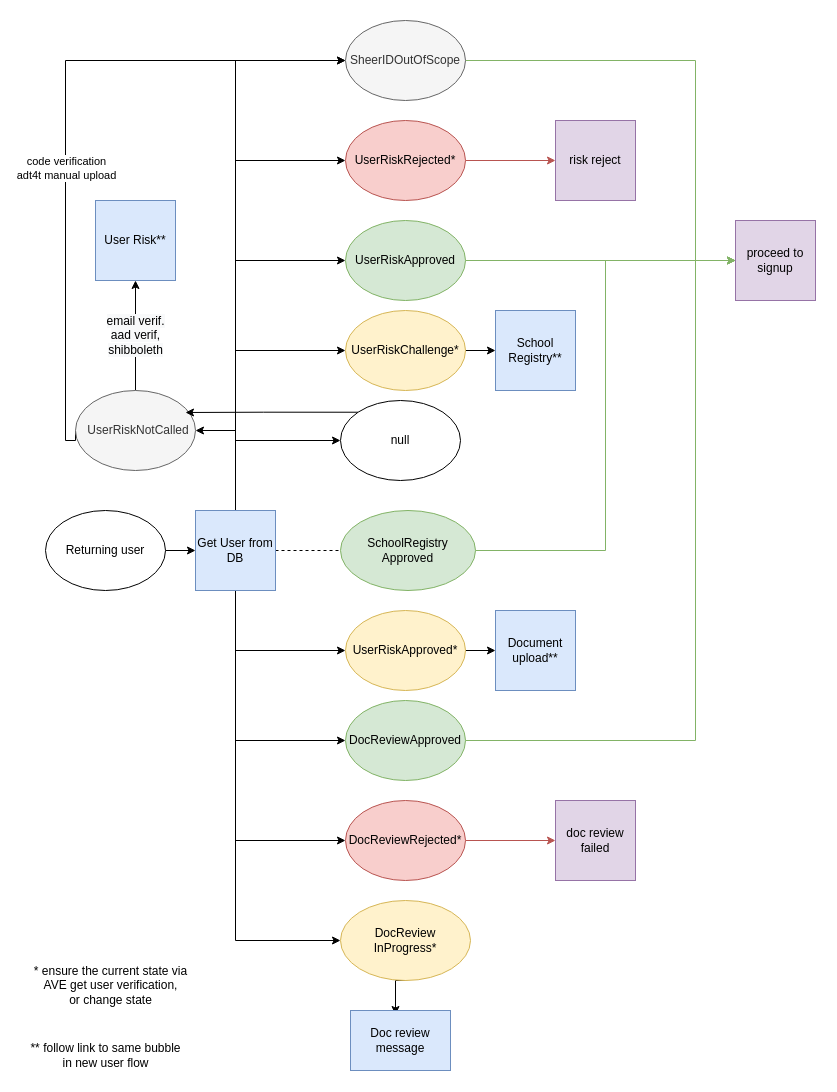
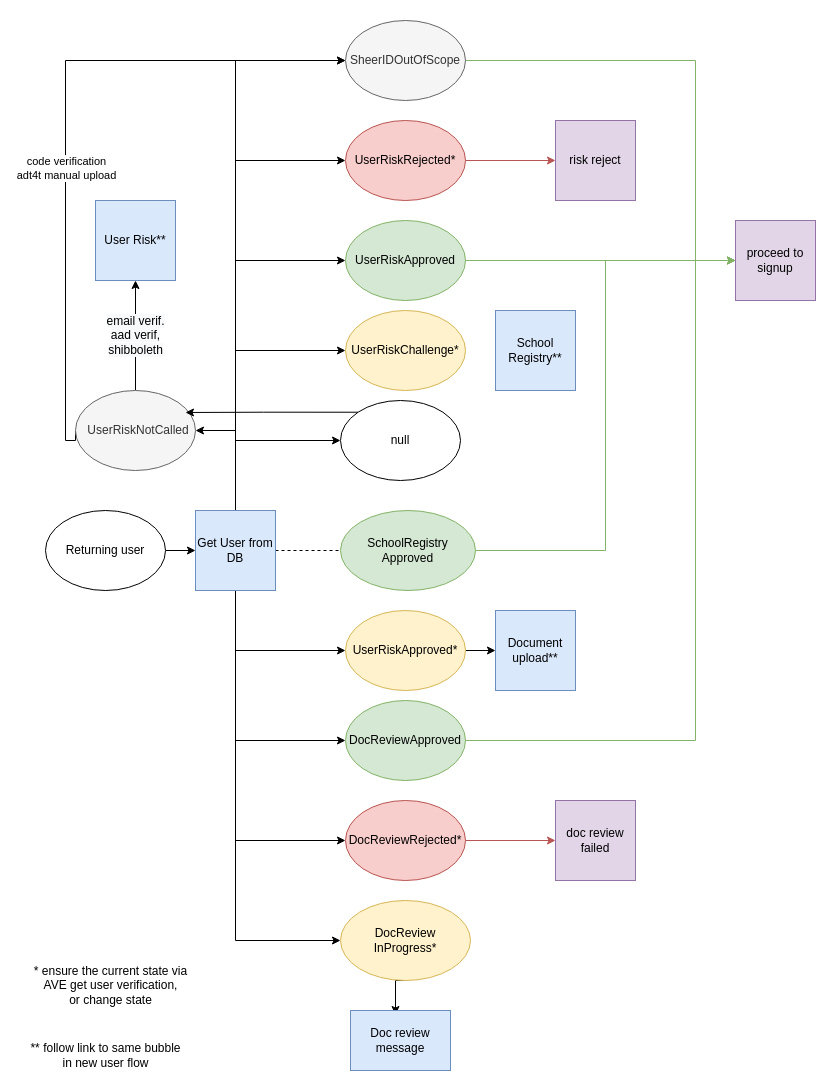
edge "UserRiskChallenge*" -> "School Registry**": removed
